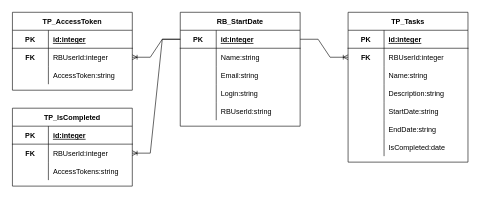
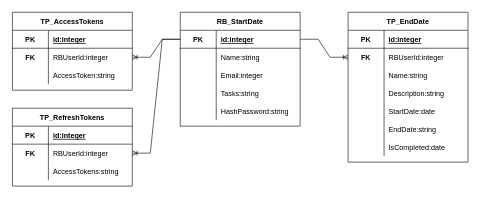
node "TP_AccessToken": label "TP_AccessToken" -> "TP_AccessTokens"
node "TP_Tasks": label "TP_Tasks" -> "TP_EndDate"
node "Email:string": label "Email:string" -> "Email:integer"
node "Login:string": label "Login:string" -> "Tasks:string"
node "RBUserId:string": label "RBUserId:string" -> "HashPassword:string"
node "StartDate:string": label "StartDate:string" -> "StartDate:date"
node "TP_IsCompleted": label "TP_IsCompleted" -> "TP_RefreshTokens"
